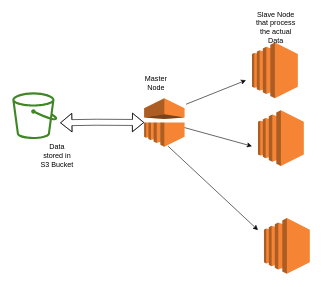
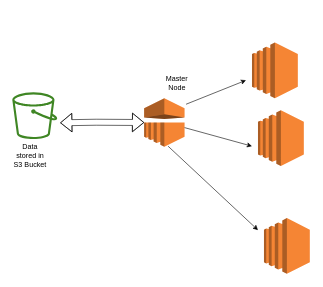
node "Slave Node that process the actual Data": removed
node "Master Node": moved (156, 83) -> (177, 83)
node "Data stored in S3 Bucket": moved (57, 156) -> (30, 156)
